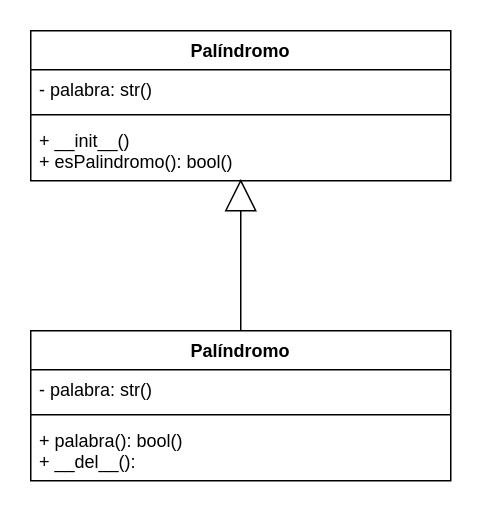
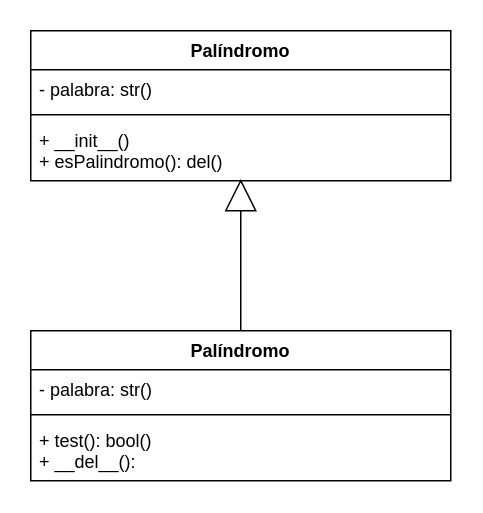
node "+ __init__() + esPalindromo(): bool()": label "+ __init__() + esPalindromo(): bool()" -> "+ __init__() + esPalindromo(): del()"
node "+ palabra(): bool() + __del__():": label "+ palabra(): bool() + __del__():" -> "+ test(): bool() + __del__():"
